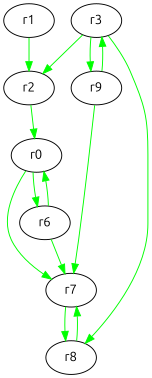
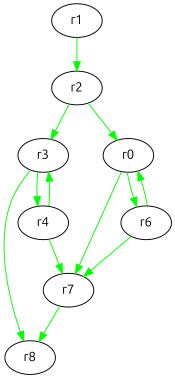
edge "r3" -> "r2": reversed
node "r9": label "r9" -> "r4"
edge "r8" -> "r7": removed
